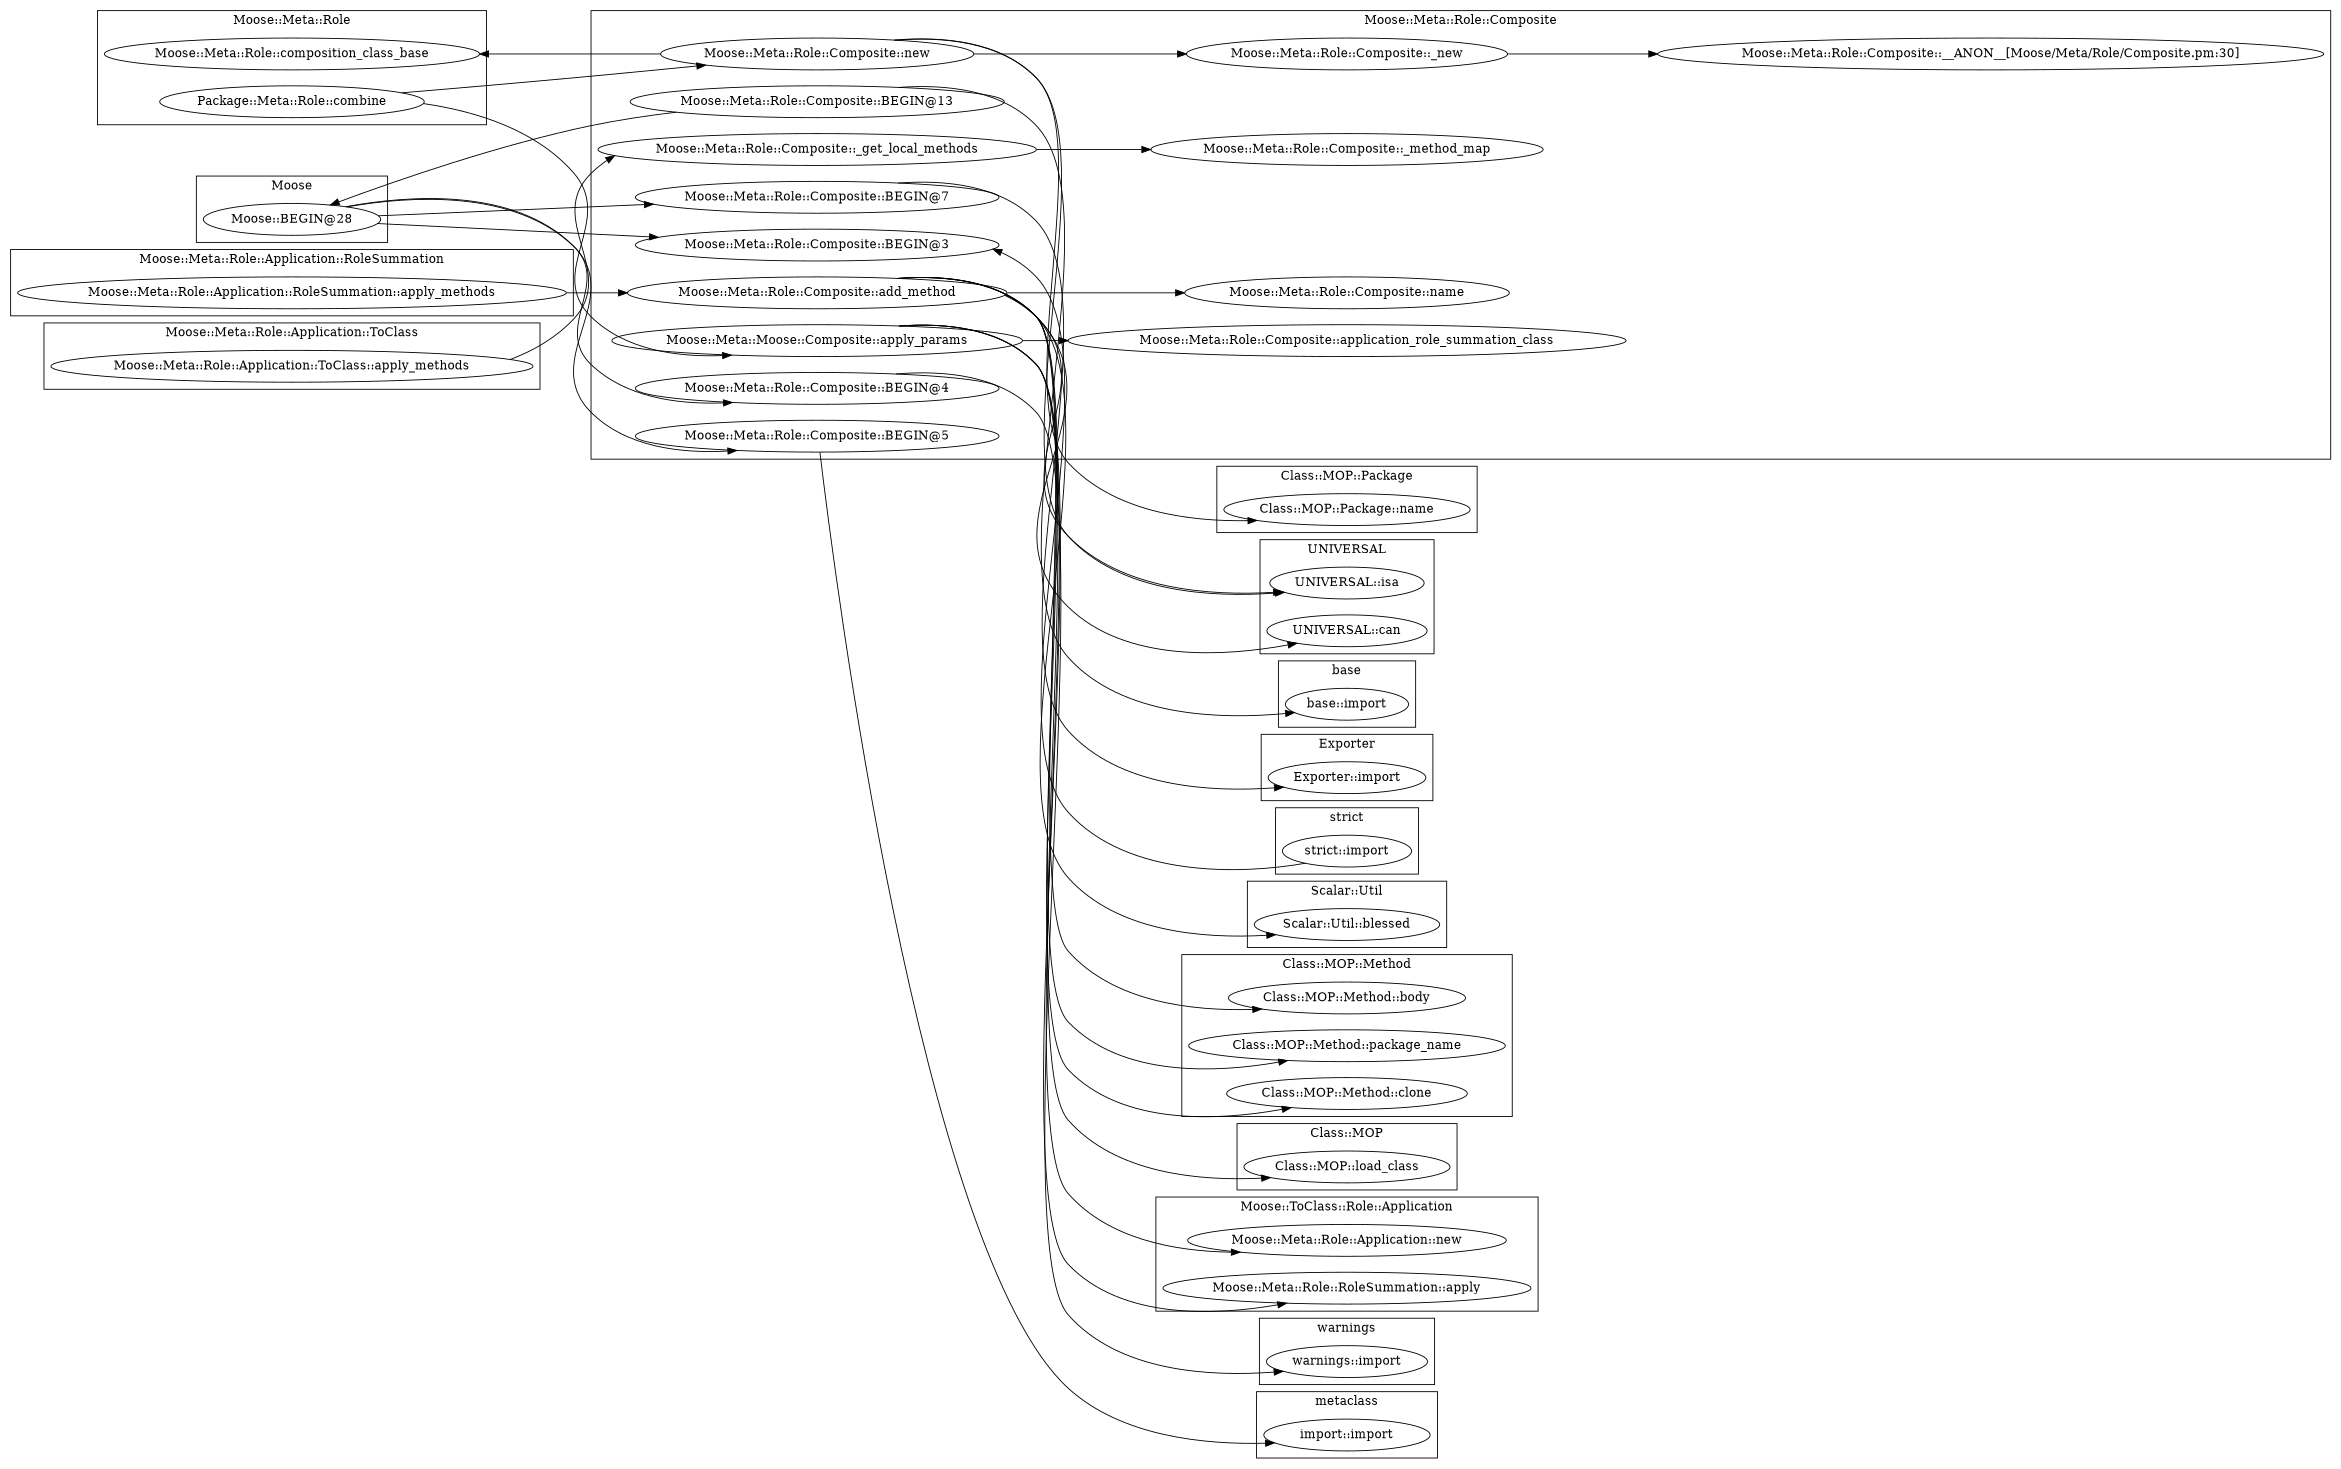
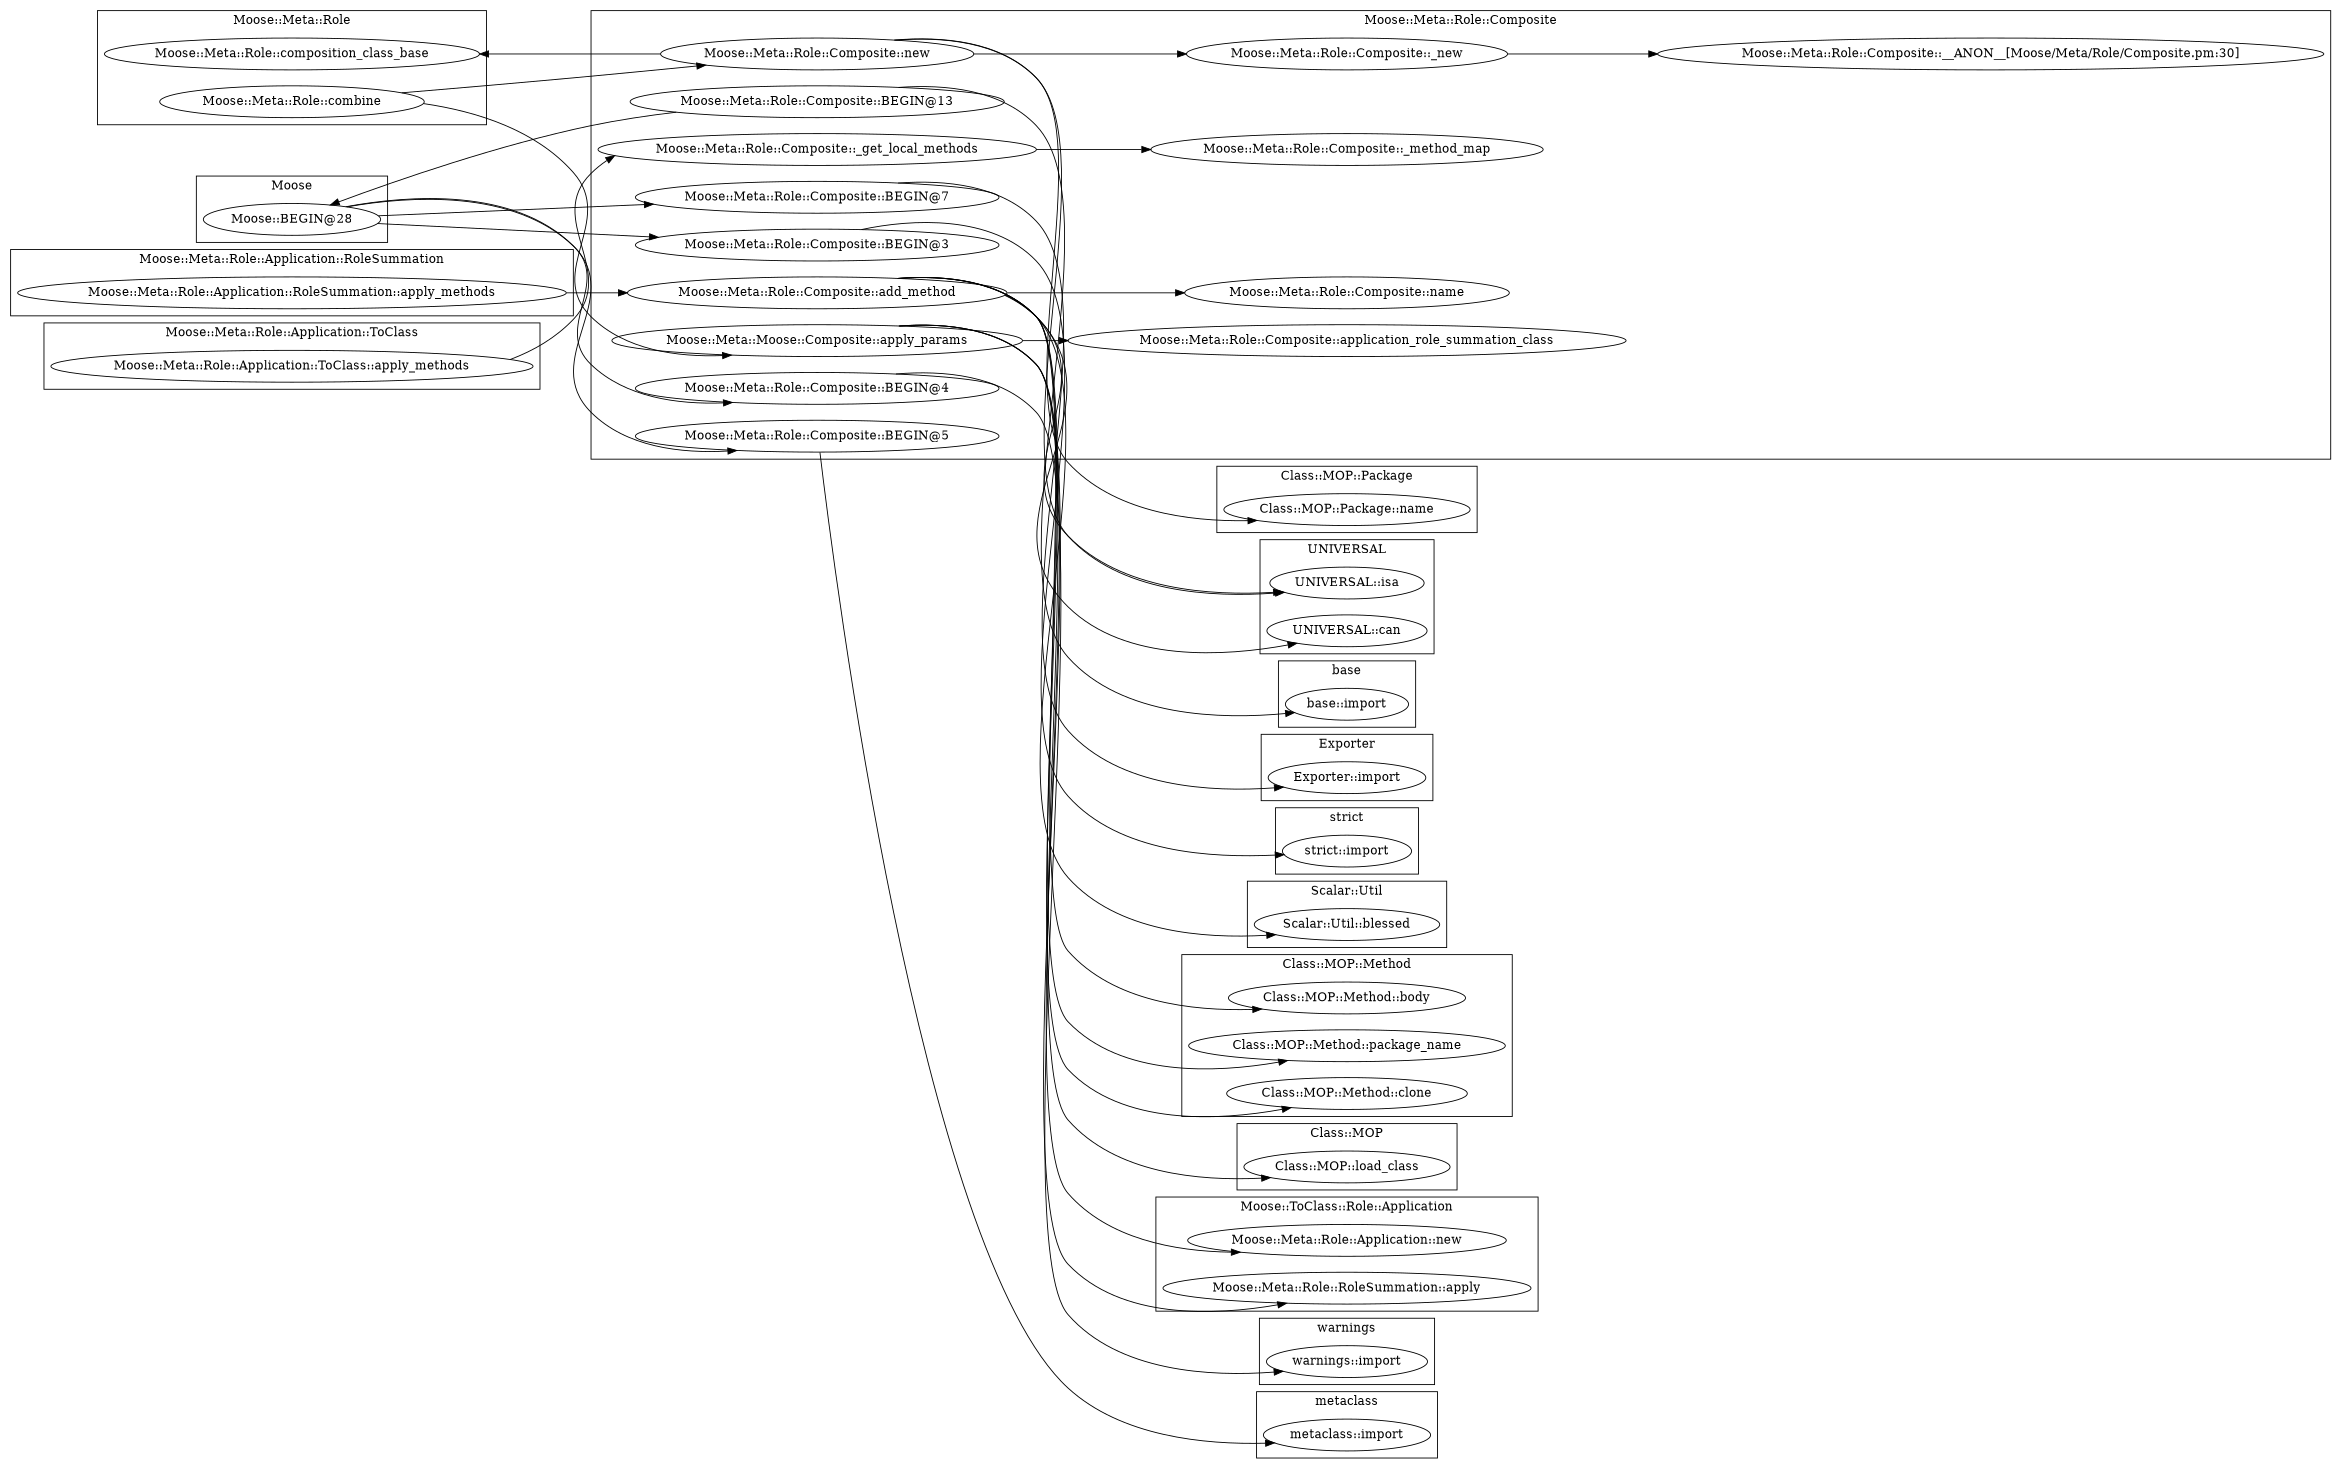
node "Package::Meta::Role::combine": label "Package::Meta::Role::combine" -> "Moose::Meta::Role::combine"
edge "strict::import" -> "Moose::Meta::Role::Composite::BEGIN@3": reversed
node "import::import": label "import::import" -> "metaclass::import"
